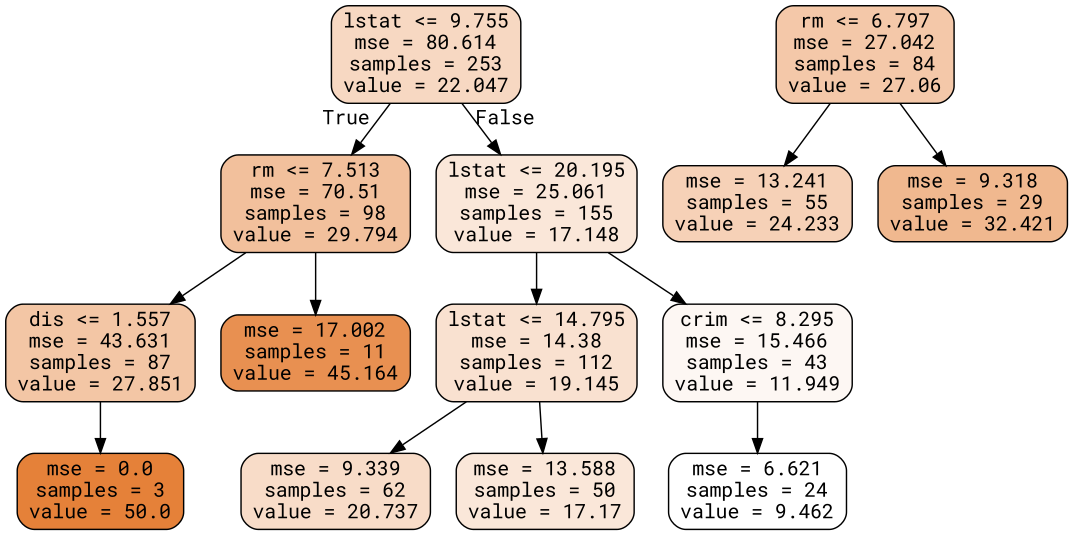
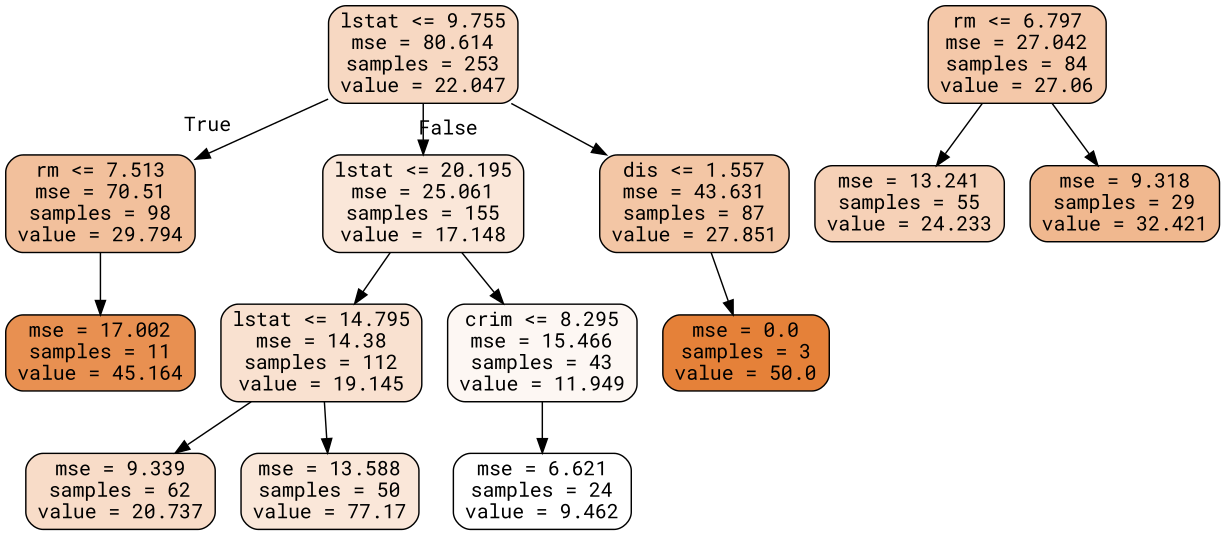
edge "rm <= 7.513 mse = 70.51 samples = 98 value = 29.794" -> "dis <= 1.557 mse = 43.631 samples = 87 value = 27.851": now "lstat <= 9.755 mse = 80.614 samples = 253 value = 22.047" -> "dis <= 1.557 mse = 43.631 samples = 87 value = 27.851"
node "mse = 13.588 samples = 50 value = 17.17": label "mse = 13.588 samples = 50 value = 17.17" -> "mse = 13.588 samples = 50 value = 77.17"
